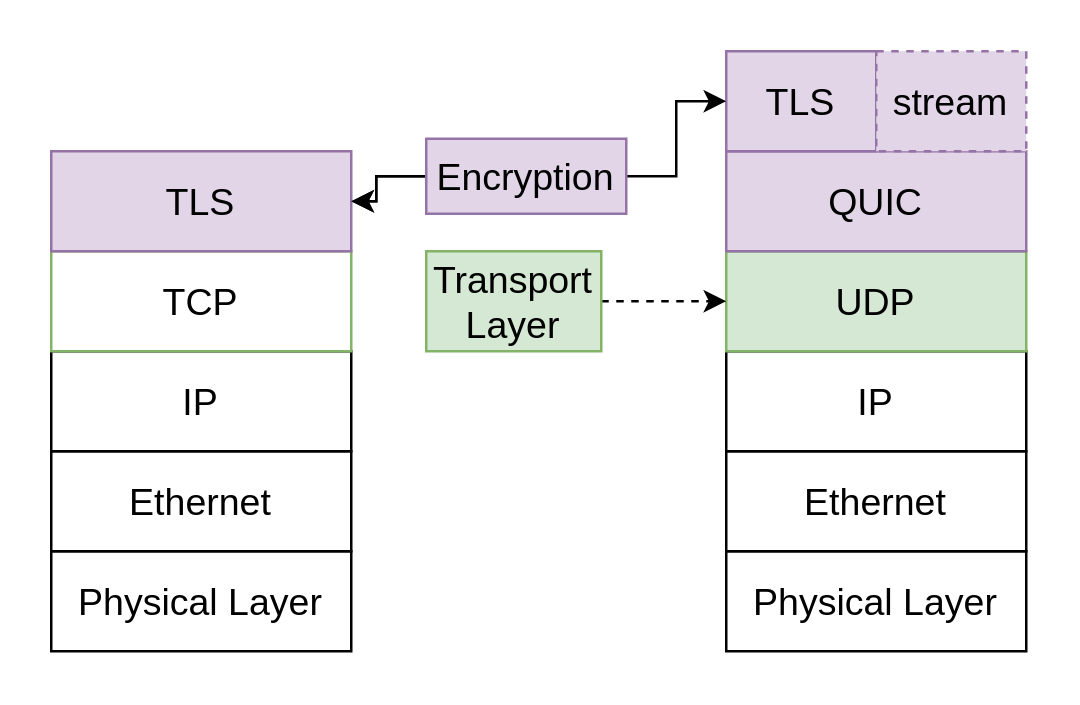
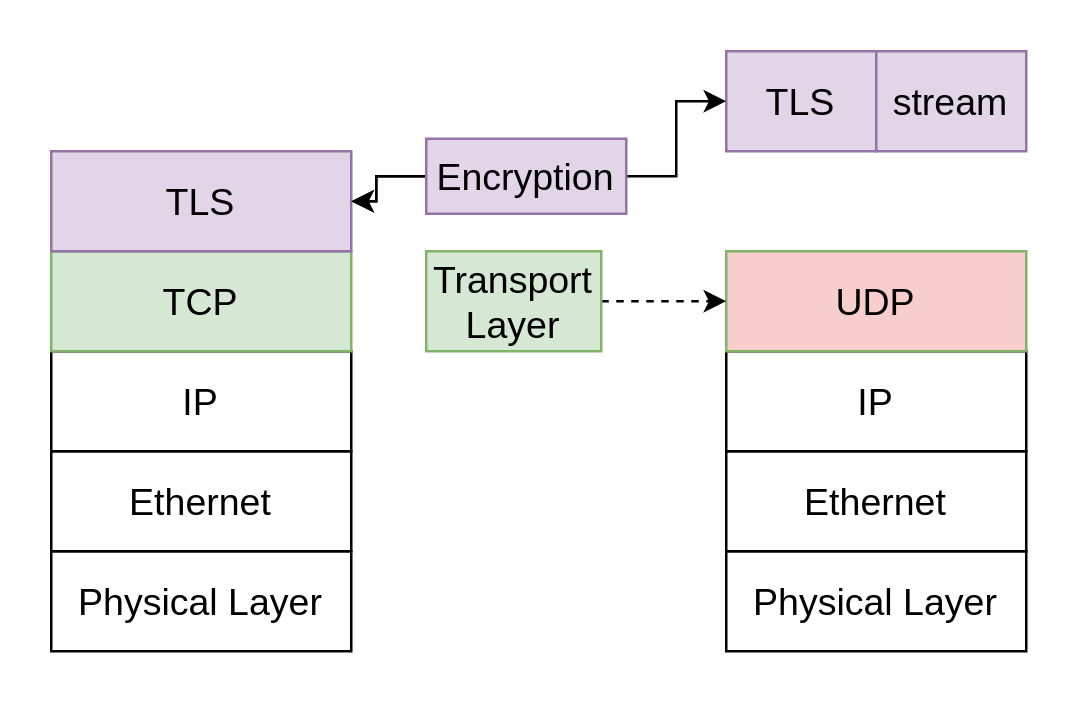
node "stream": style dashed -> solid
node "QUIC": removed
node "TCP": fillcolor #ffffff -> #d5e8d4
node "UDP": fillcolor #d5e8d4 -> #f8cecc
